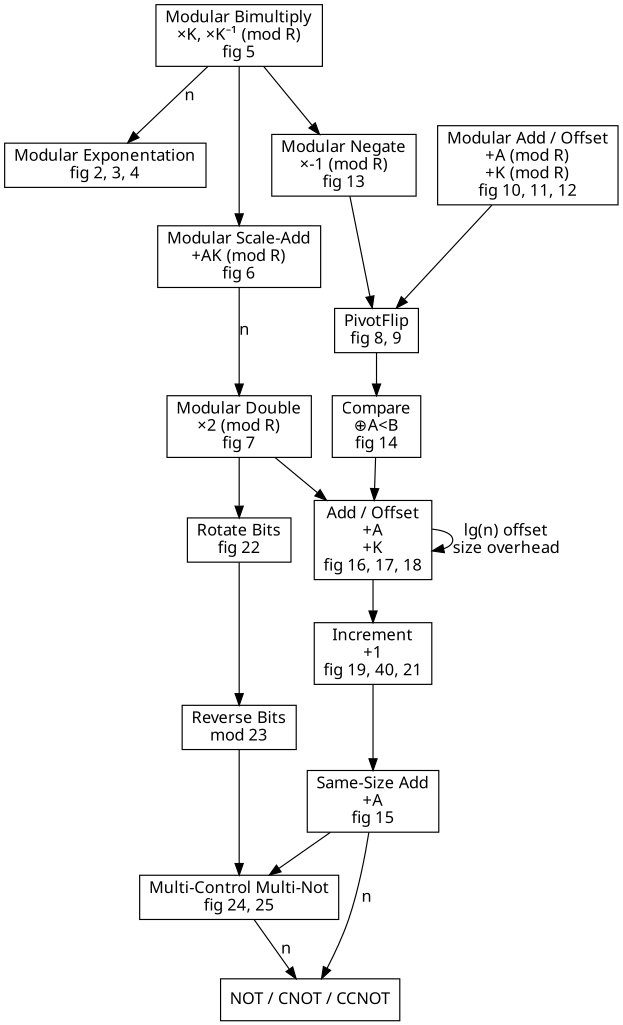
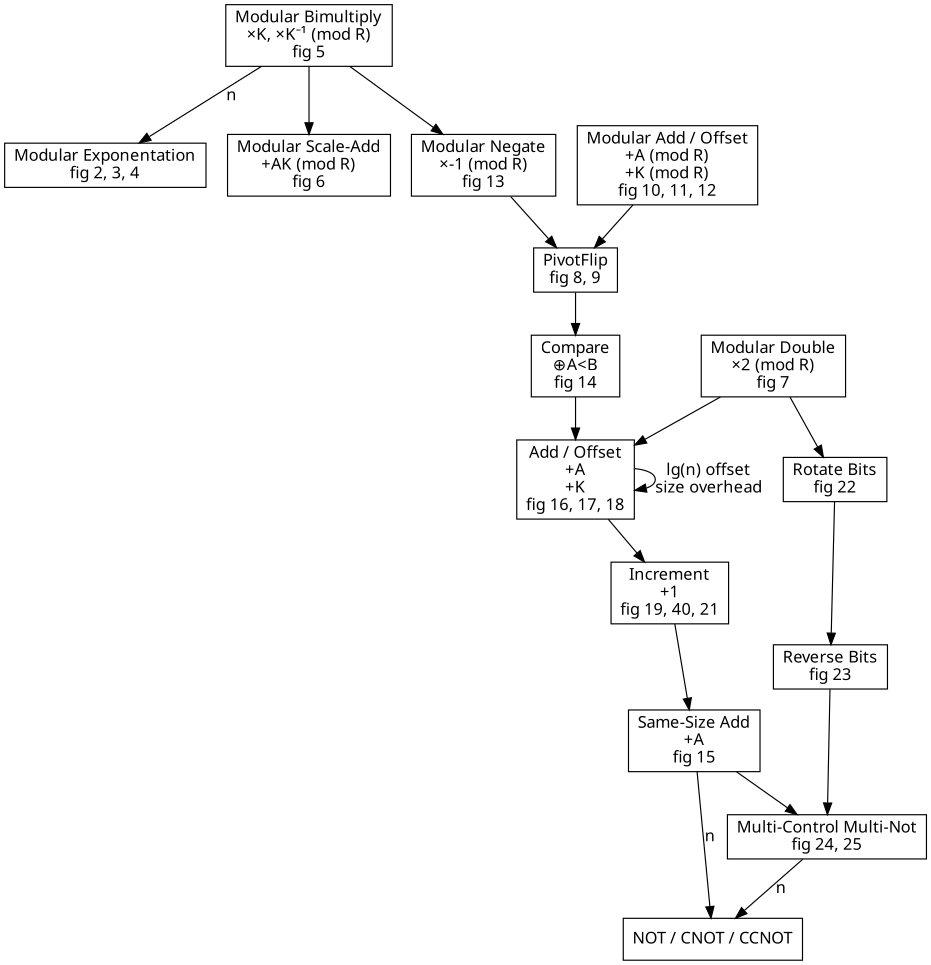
edge "Modular Scale-Add +AK (mod R) fig 6" -> "Modular Double ×2 (mod R) fig 7": removed, label "n"
node "Reverse Bits mod 23": label "Reverse Bits mod 23" -> "Reverse Bits fig 23"
